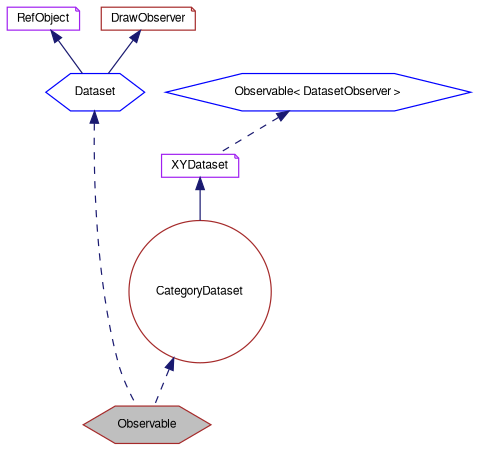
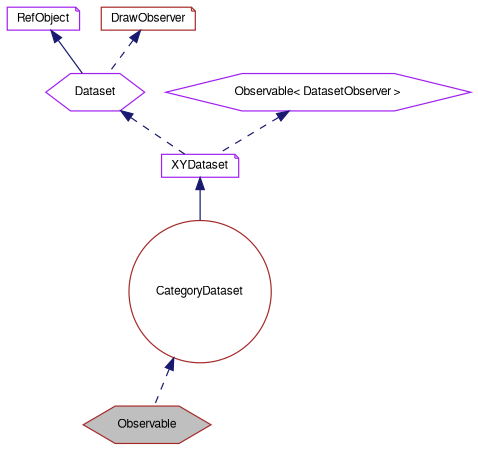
edge "Dataset" -> "DrawObserver": style solid -> dashed
node "Dataset": color blue -> purple
node "Observable< DatasetObserver >": color blue -> purple
edge "Observable" -> "Dataset": now "XYDataset" -> "Dataset"
